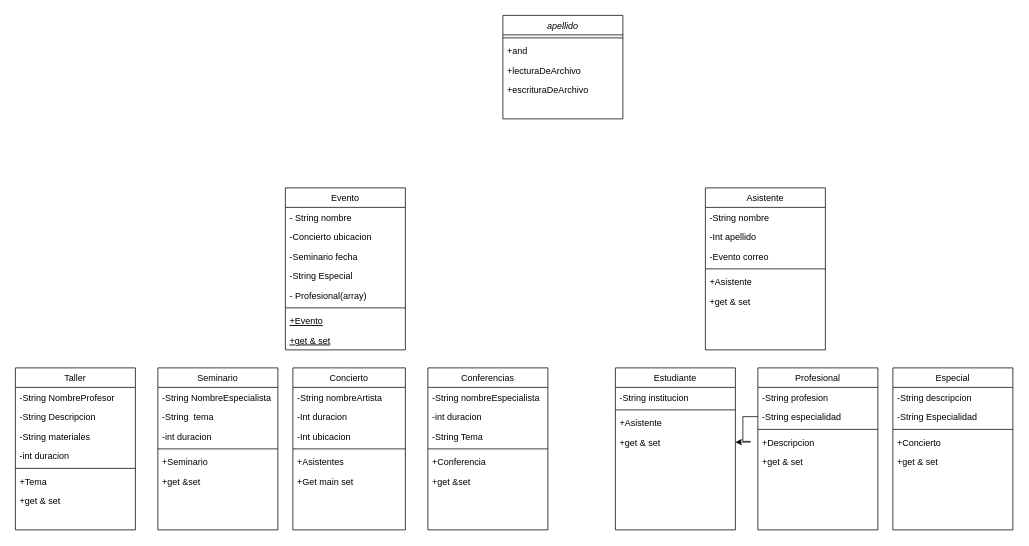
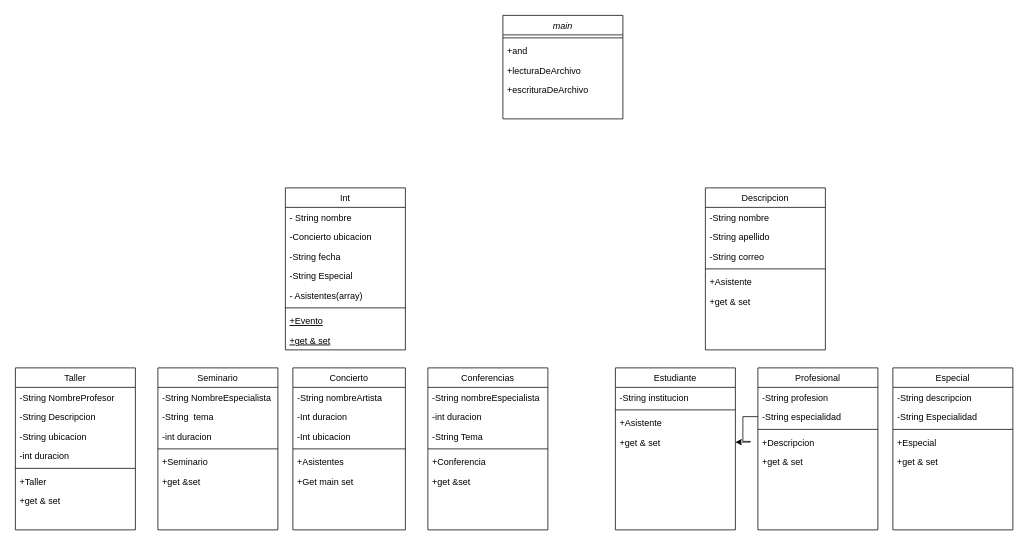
node "apellido": label "apellido" -> "main"
node "Evento": label "Evento" -> "Int"
node "Asistente": label "Asistente" -> "Descripcion"
node "-Int apellido": label "-Int apellido" -> "-String apellido"
node "-Seminario fecha": label "-Seminario fecha" -> "-String fecha"
node "-Evento correo": label "-Evento correo" -> "-String correo"
node "- Profesional(array)": label "- Profesional(array)" -> "- Asistentes(array)"
node "-String materiales": label "-String materiales" -> "-String ubicacion"
node "+Concierto": label "+Concierto" -> "+Especial"
node "+Tema": label "+Tema" -> "+Taller"
